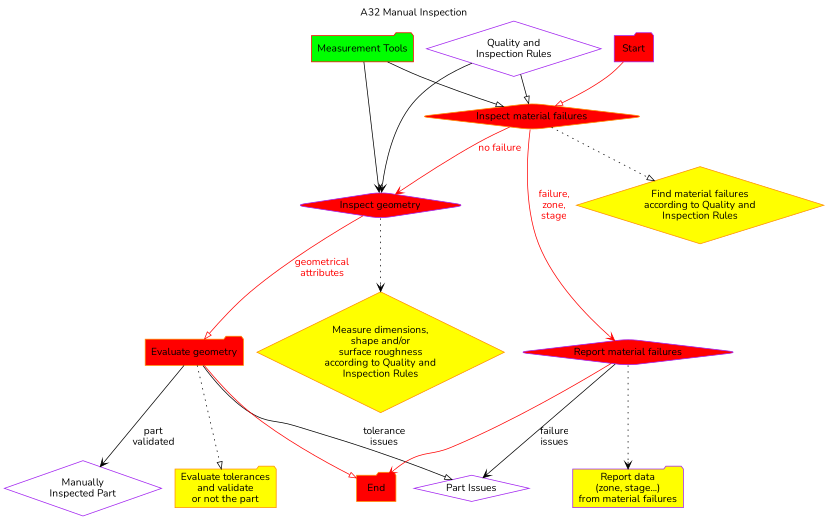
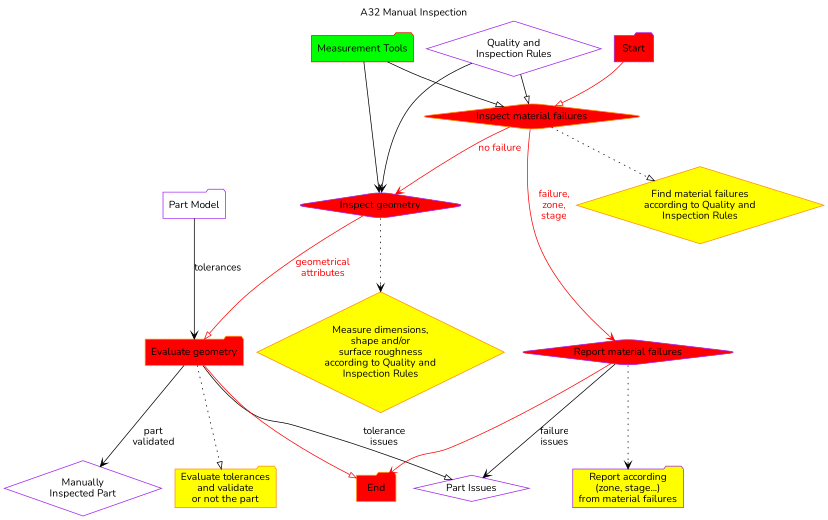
node "Part Model": added
node "Report data (zone, stage...) from material failures": label "Report data (zone, stage...) from material failures" -> "Report according (zone, stage...) from material failures"
